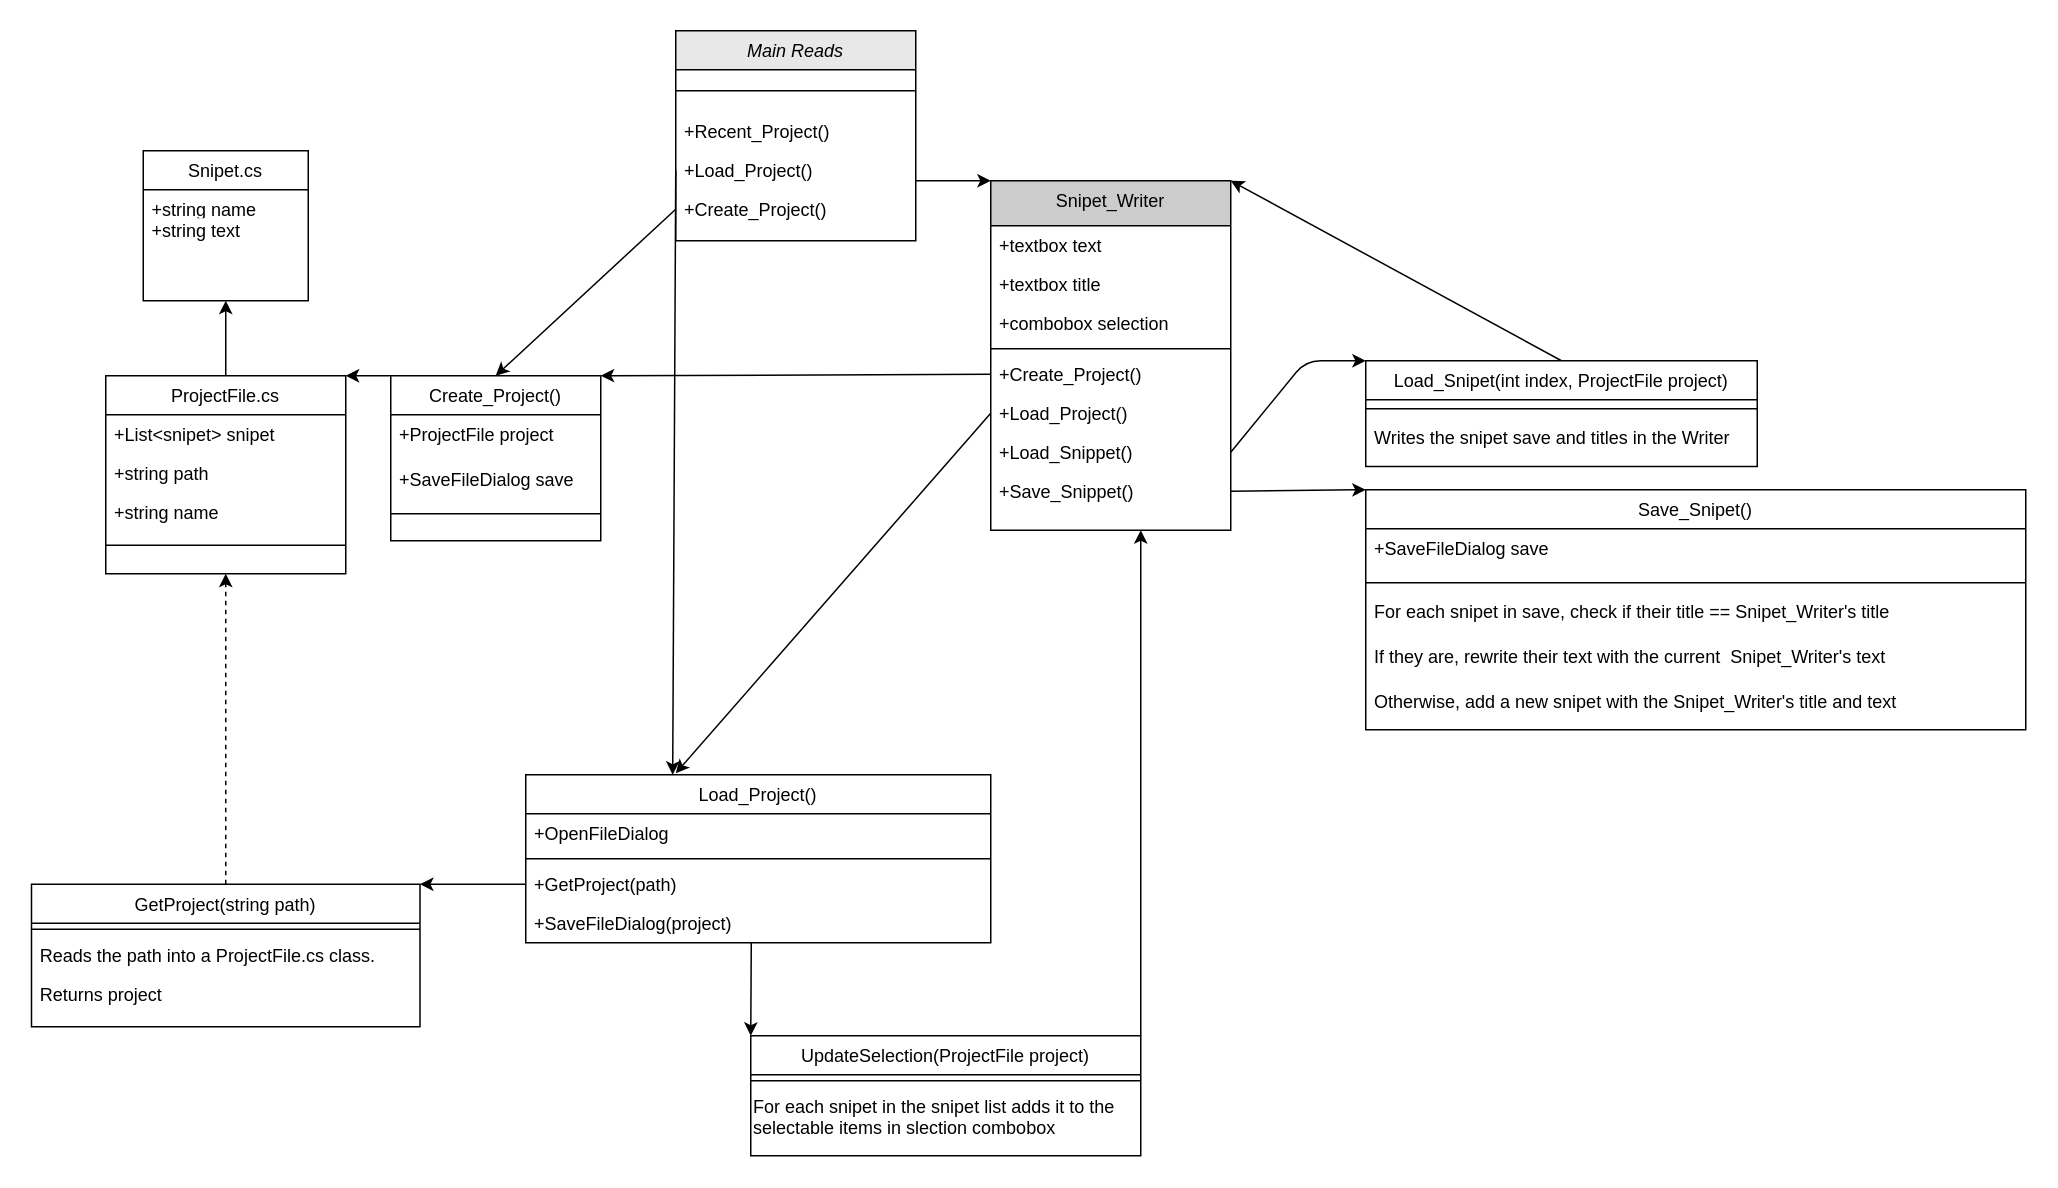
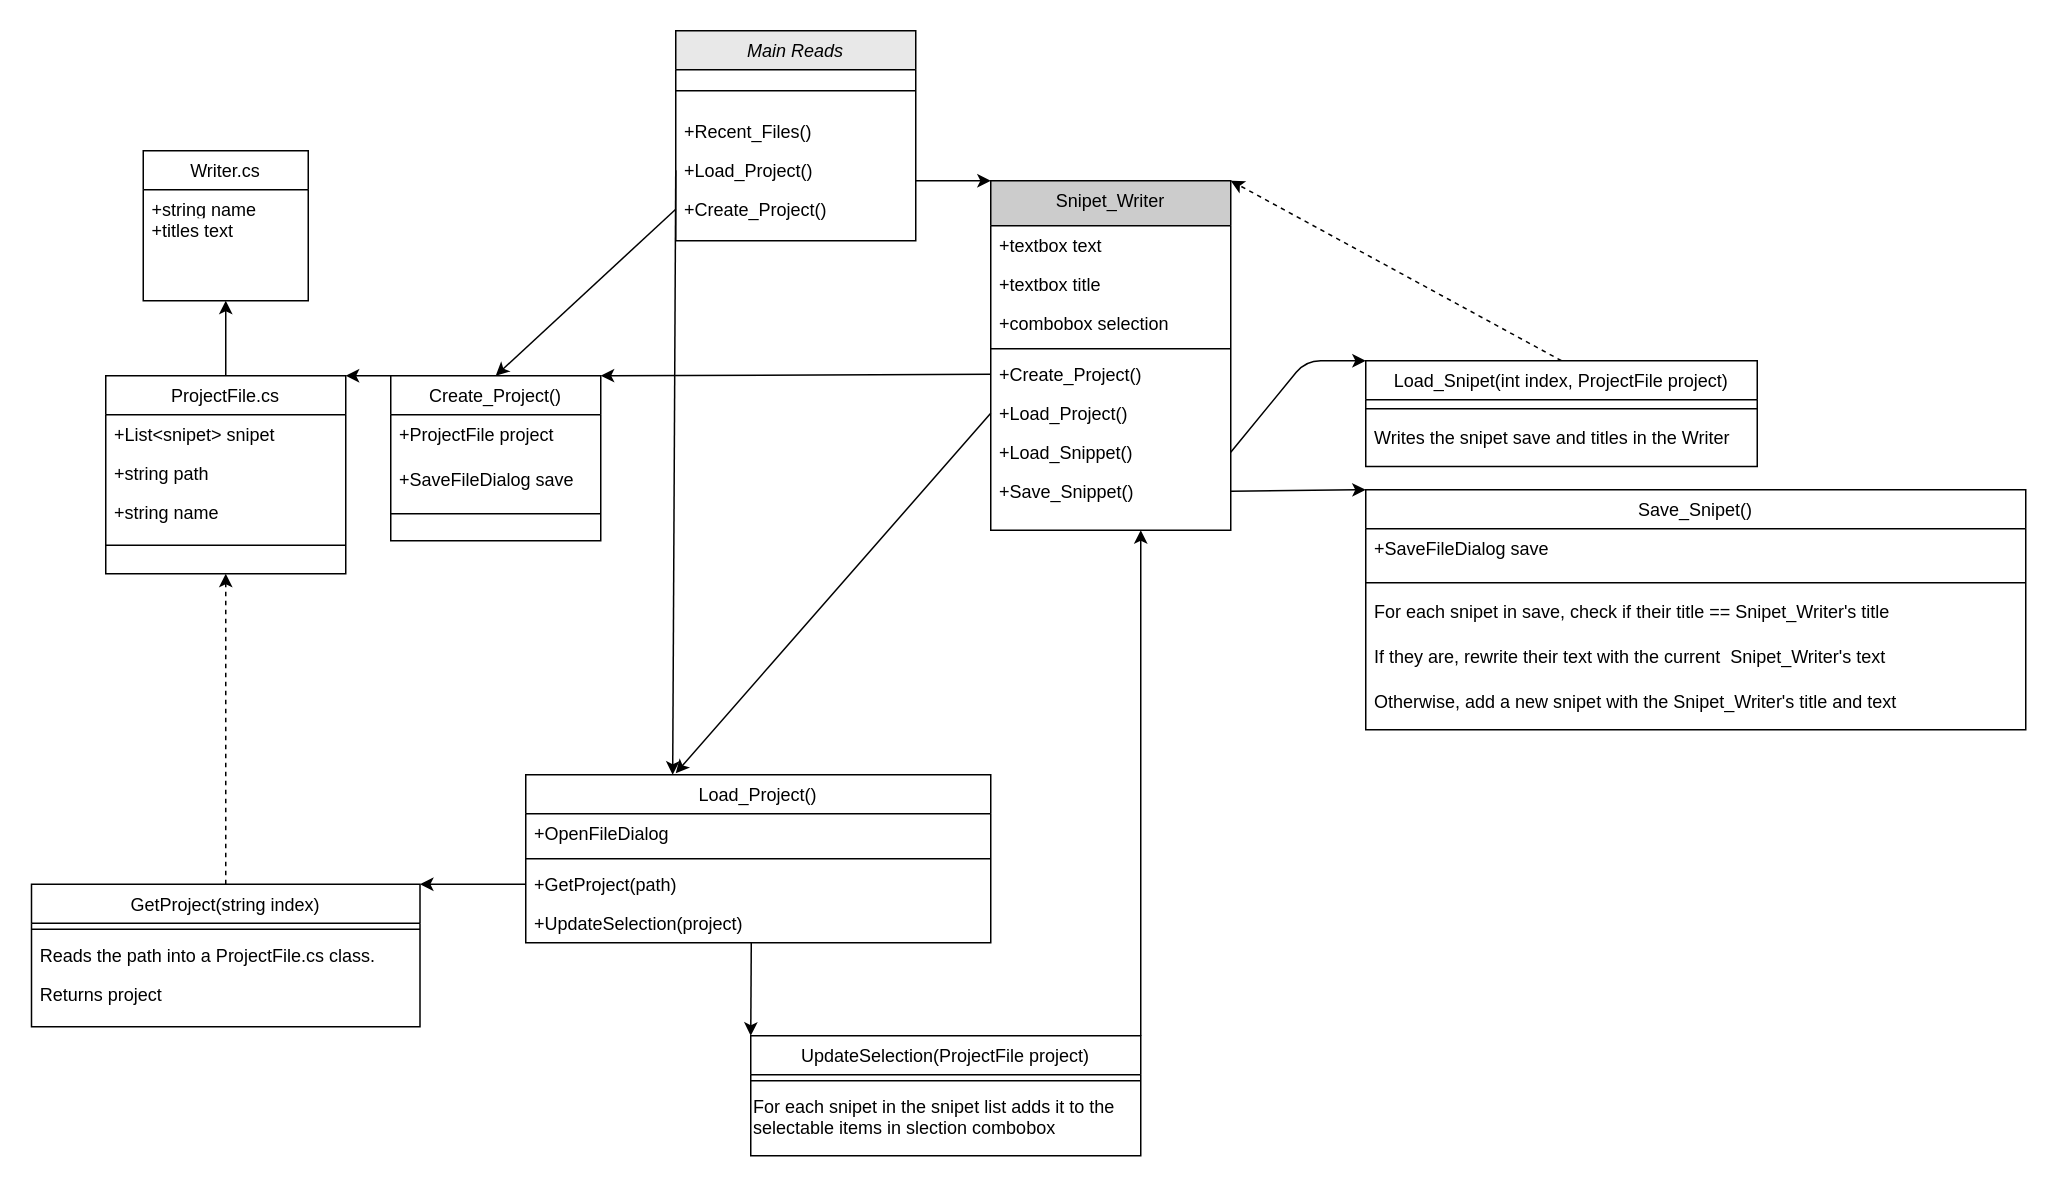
node "+Recent_Project()": label "+Recent_Project()" -> "+Recent_Files()"
node "Snipet.cs": label "Snipet.cs" -> "Writer.cs"
node "+string text": label "+string text" -> "+titles text"
edge "Load_Snipet(int index, ProjectFile project)" -> "Snipet_Writer": style solid -> dashed
node "GetProject(string path)": label "GetProject(string path)" -> "GetProject(string index)"
node "+SaveFileDialog(project)": label "+SaveFileDialog(project)" -> "+UpdateSelection(project)"
